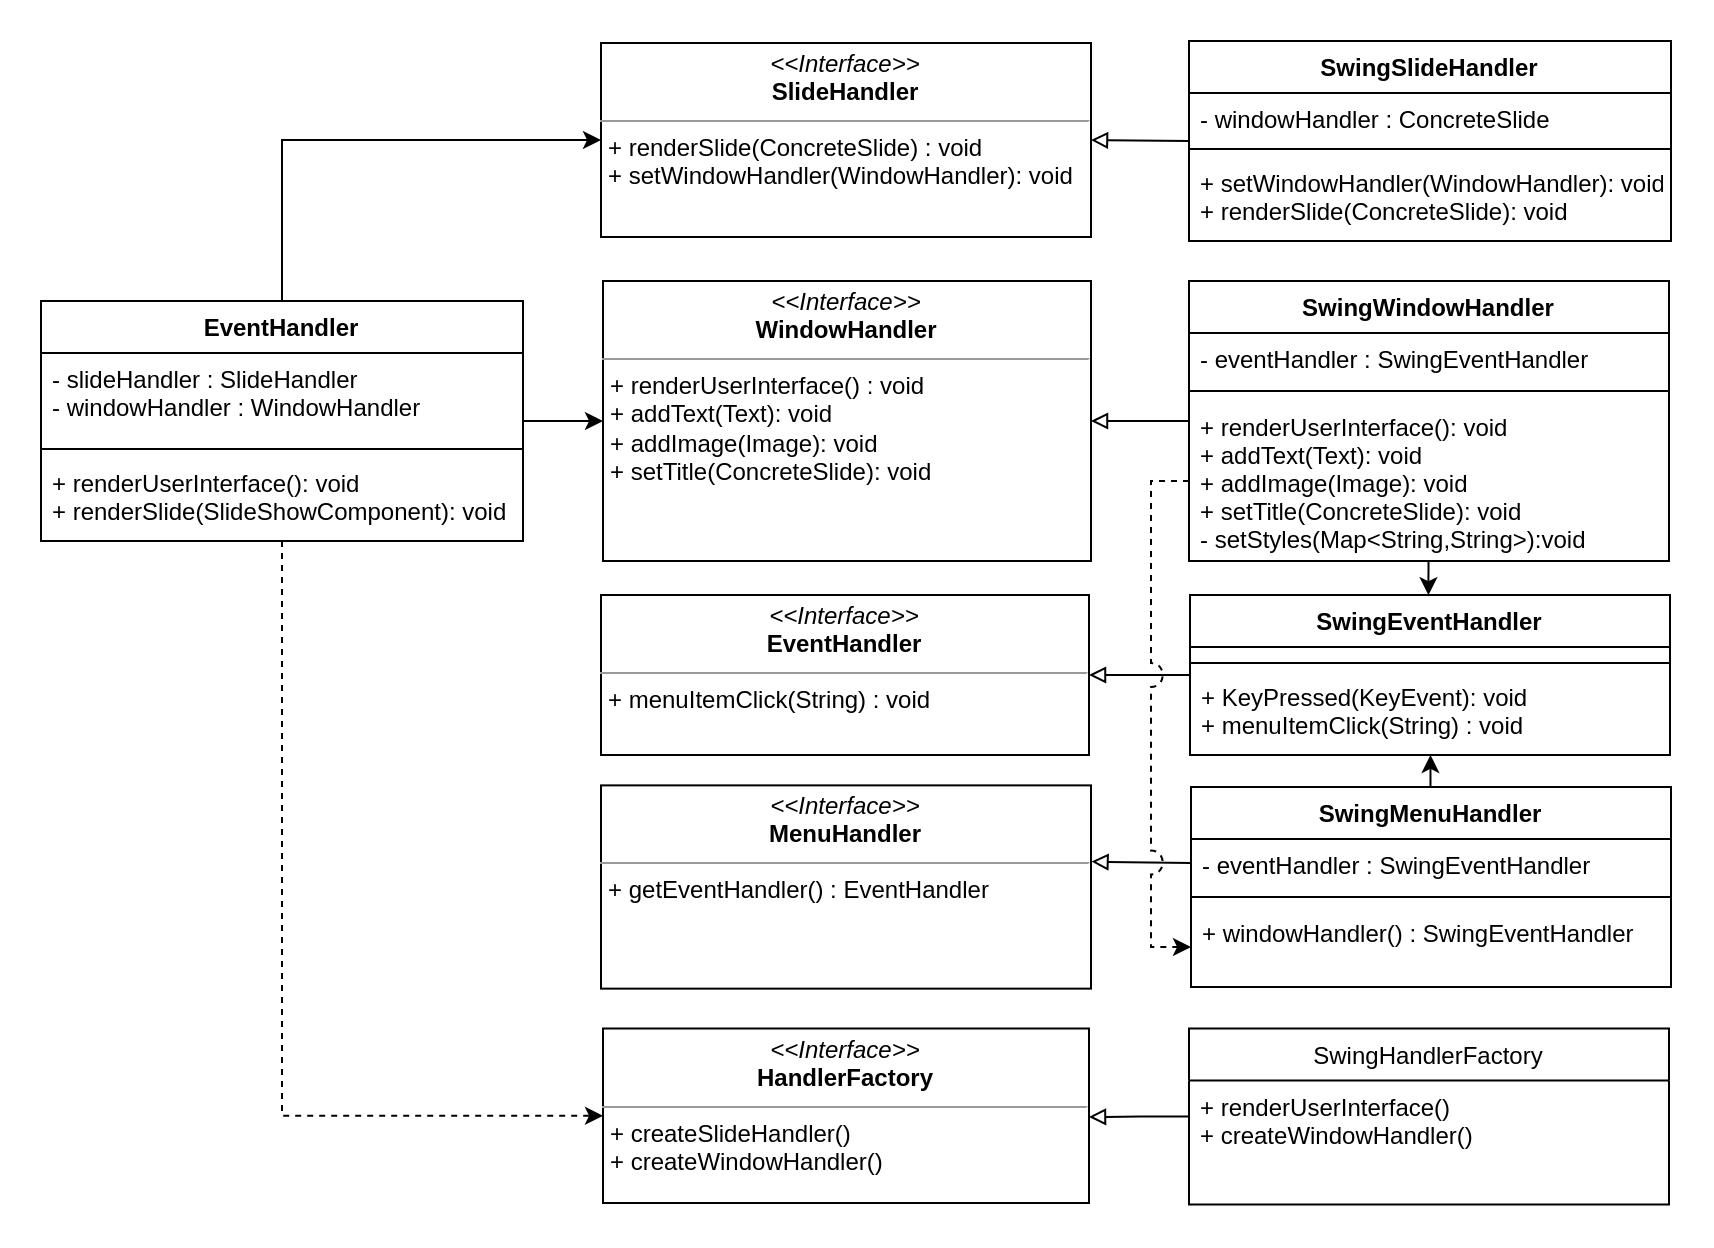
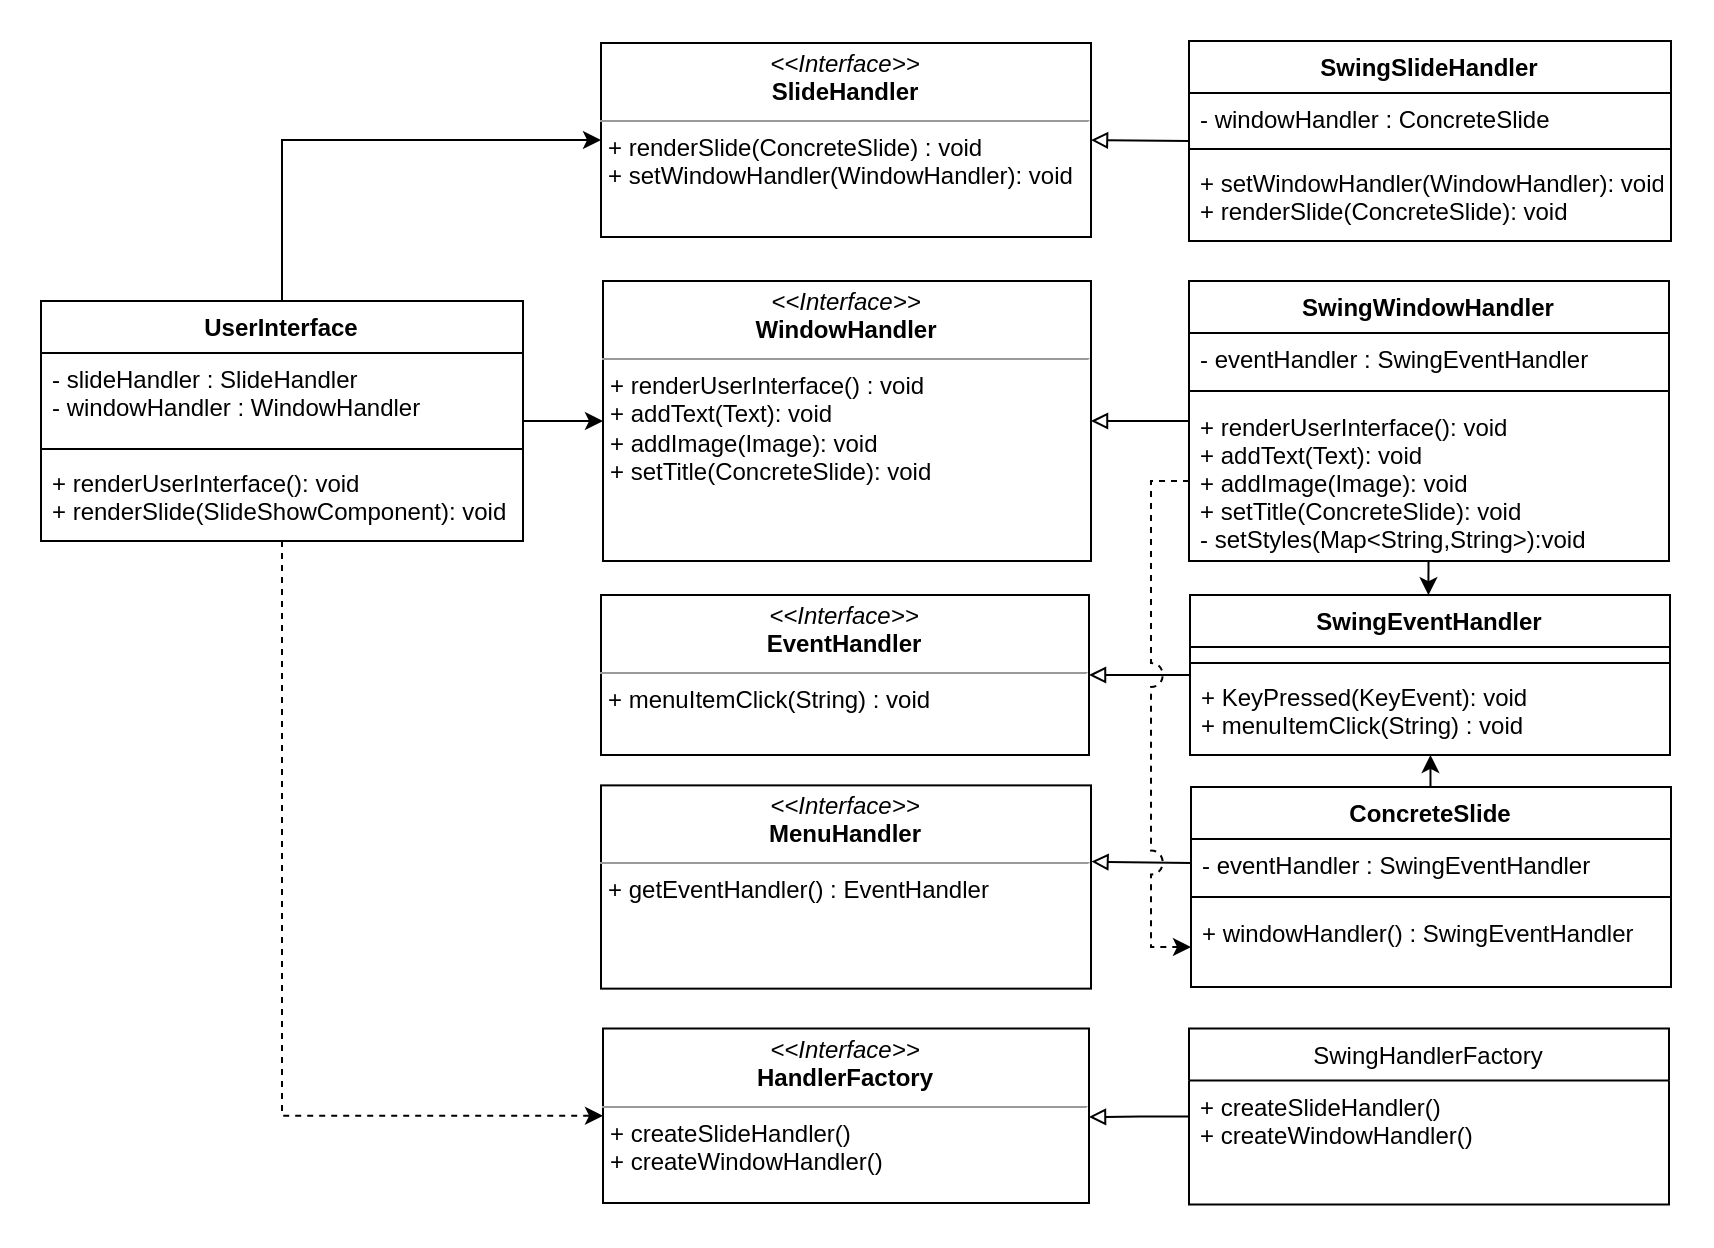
node "EventHandler": label "EventHandler" -> "UserInterface"
node "SwingMenuHandler": label "SwingMenuHandler" -> "ConcreteSlide"
node "+ renderUserInterface() + createWindowHandler()": label "+ renderUserInterface() + createWindowHandler()" -> "+ createSlideHandler() + createWindowHandler()"
